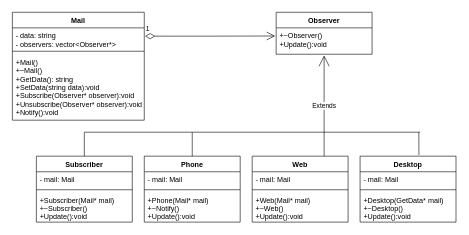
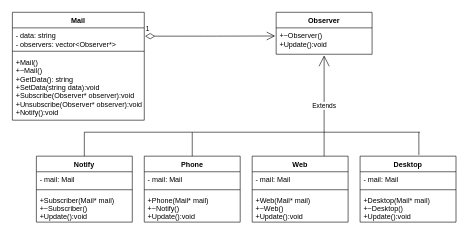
node "Subscriber": label "Subscriber" -> "Notify"
node "+Desktop(GetData* mail) +~Desktop() +Update():void": label "+Desktop(GetData* mail) +~Desktop() +Update():void" -> "+Desktop(Mail* mail) +~Desktop() +Update():void"
